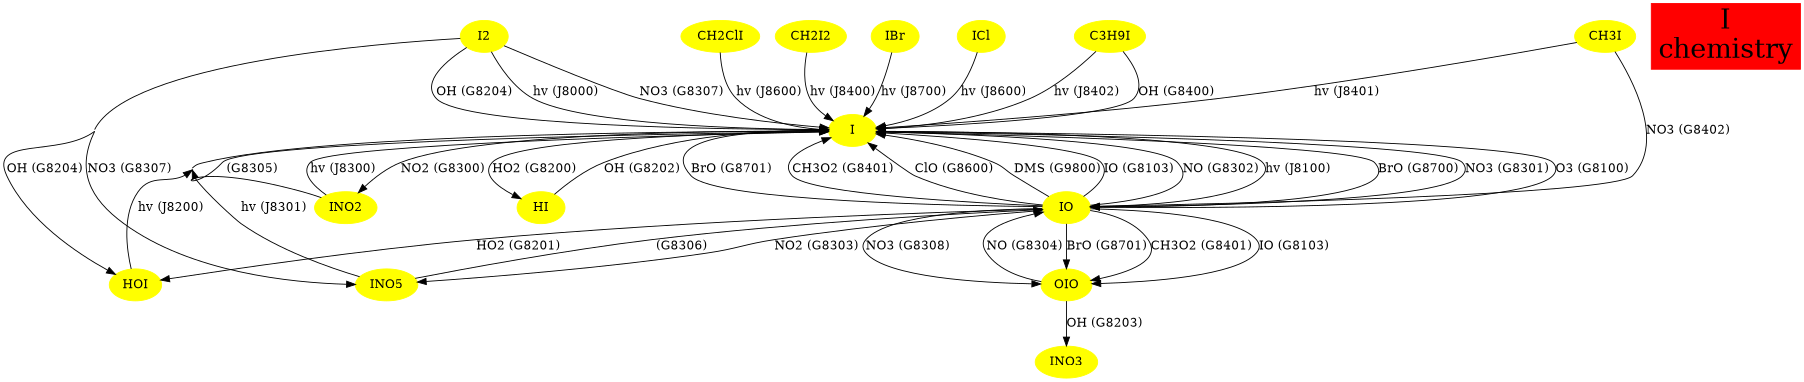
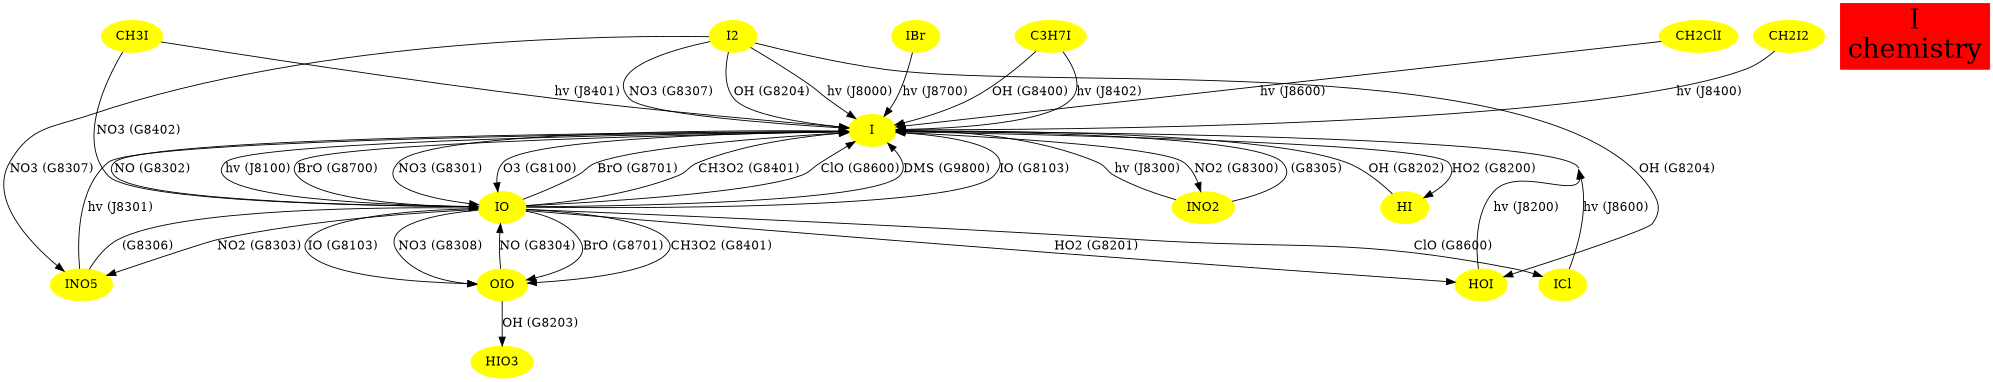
node "C3H9I": label "C3H9I" -> "C3H7I"
edge "IO" -> "ICl": added, label "ClO (G8600)"
node "INO3": label "INO3" -> "HIO3"
